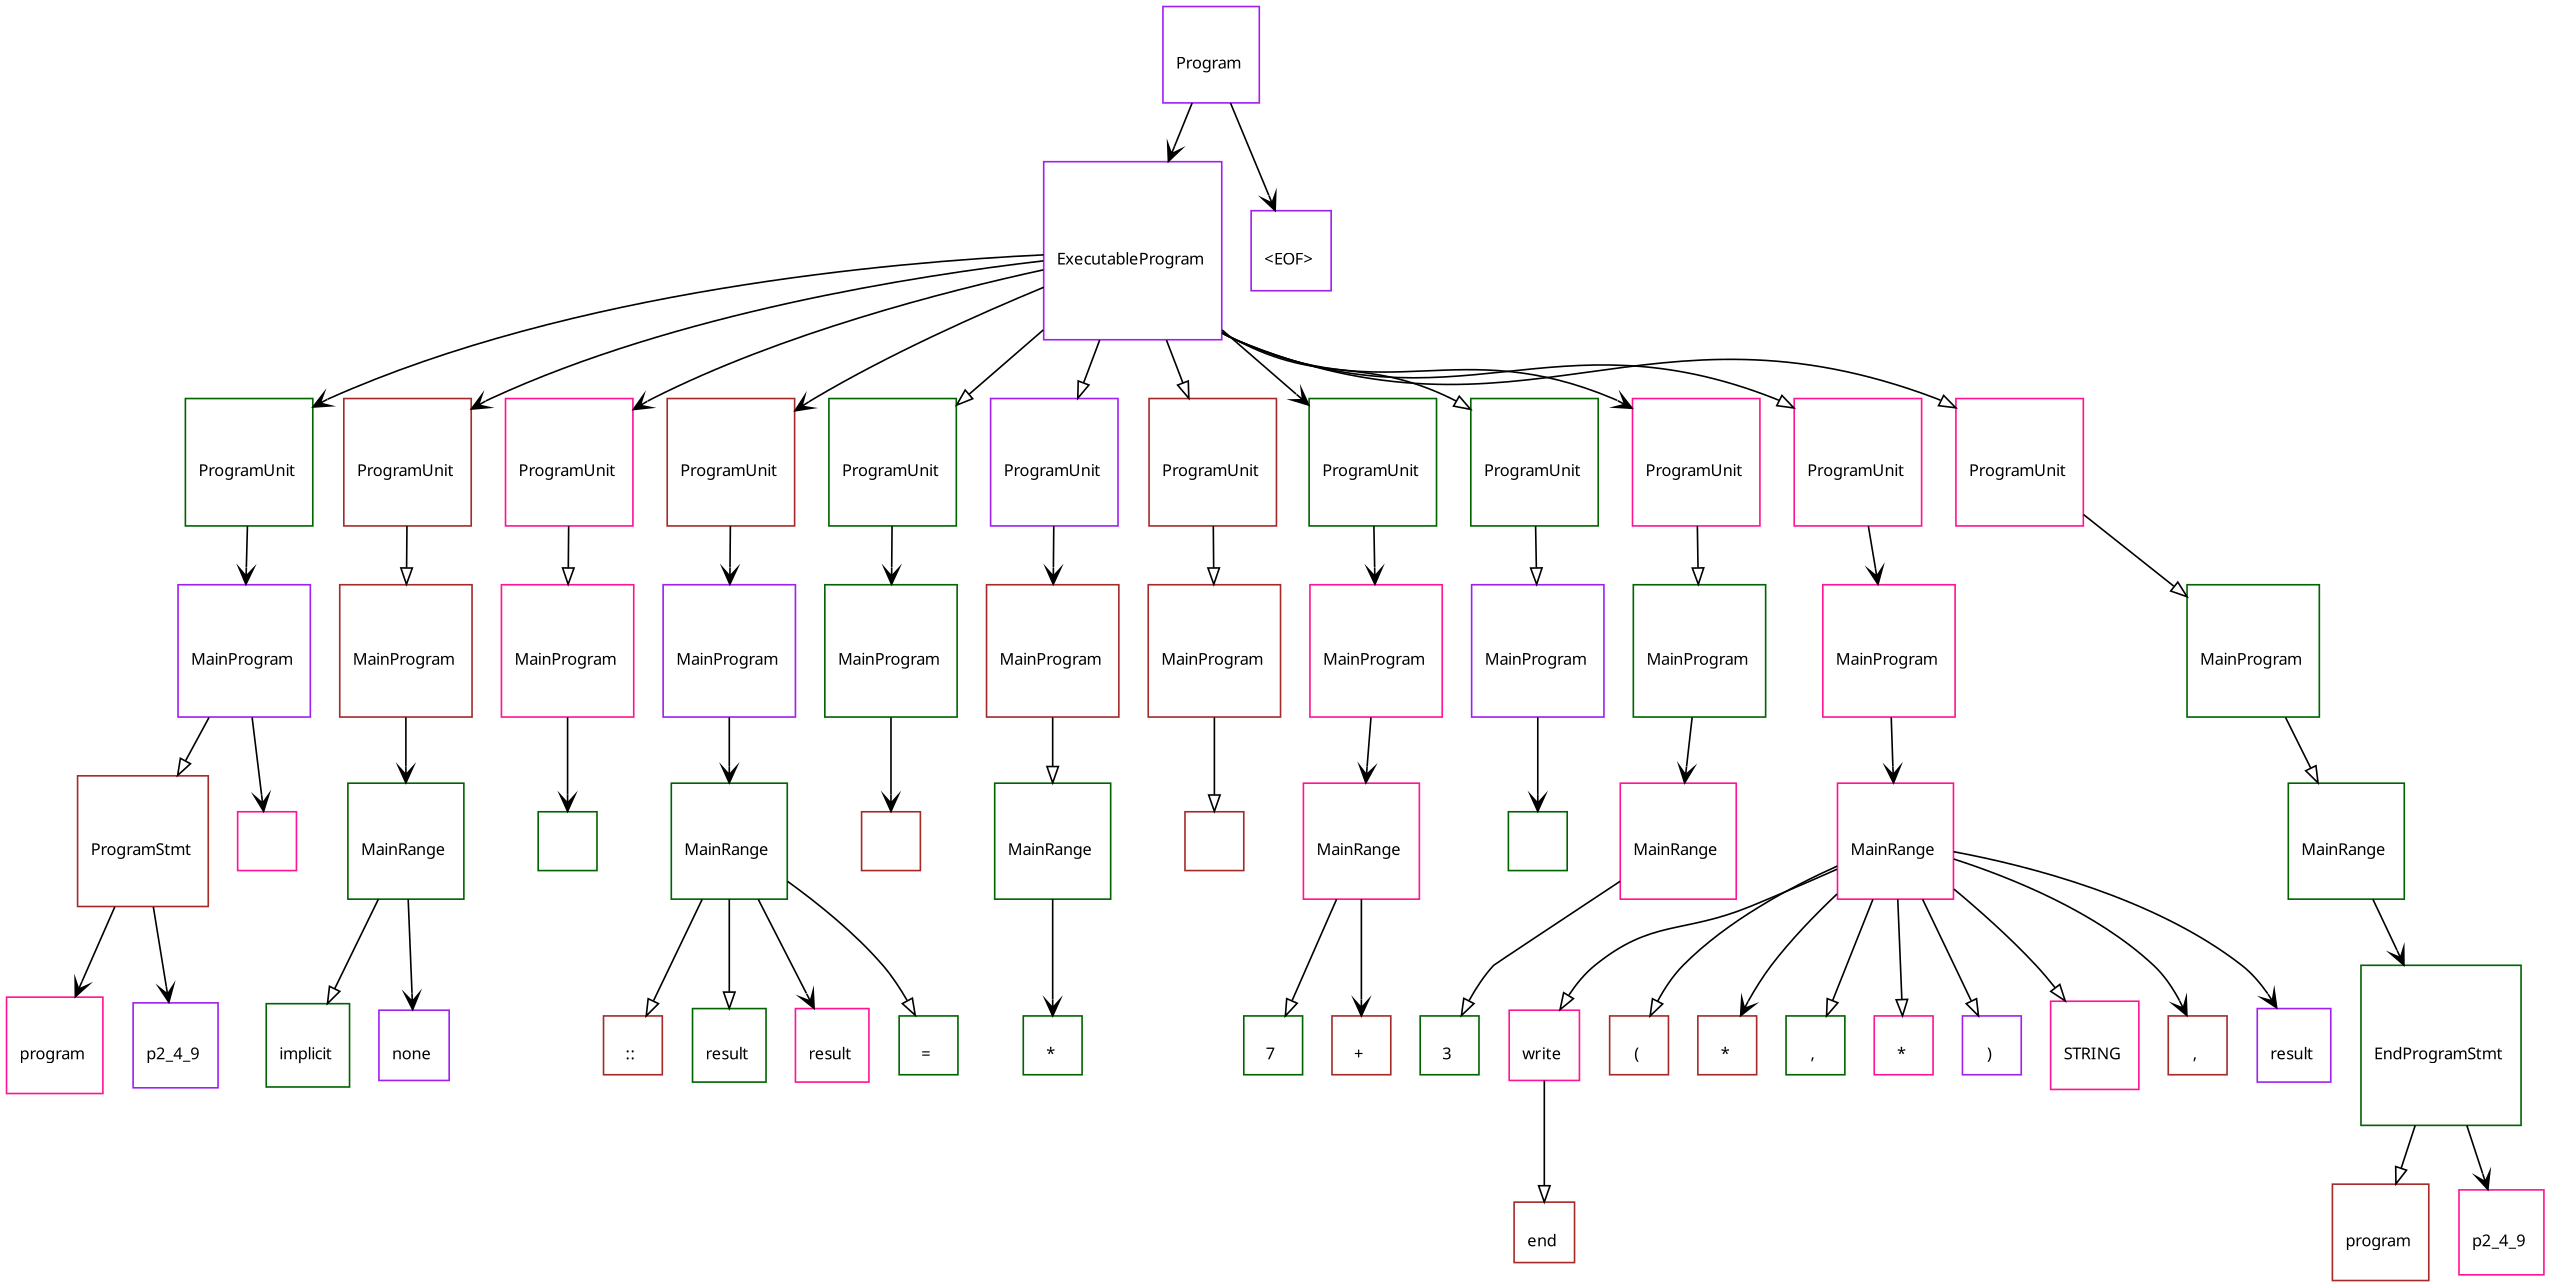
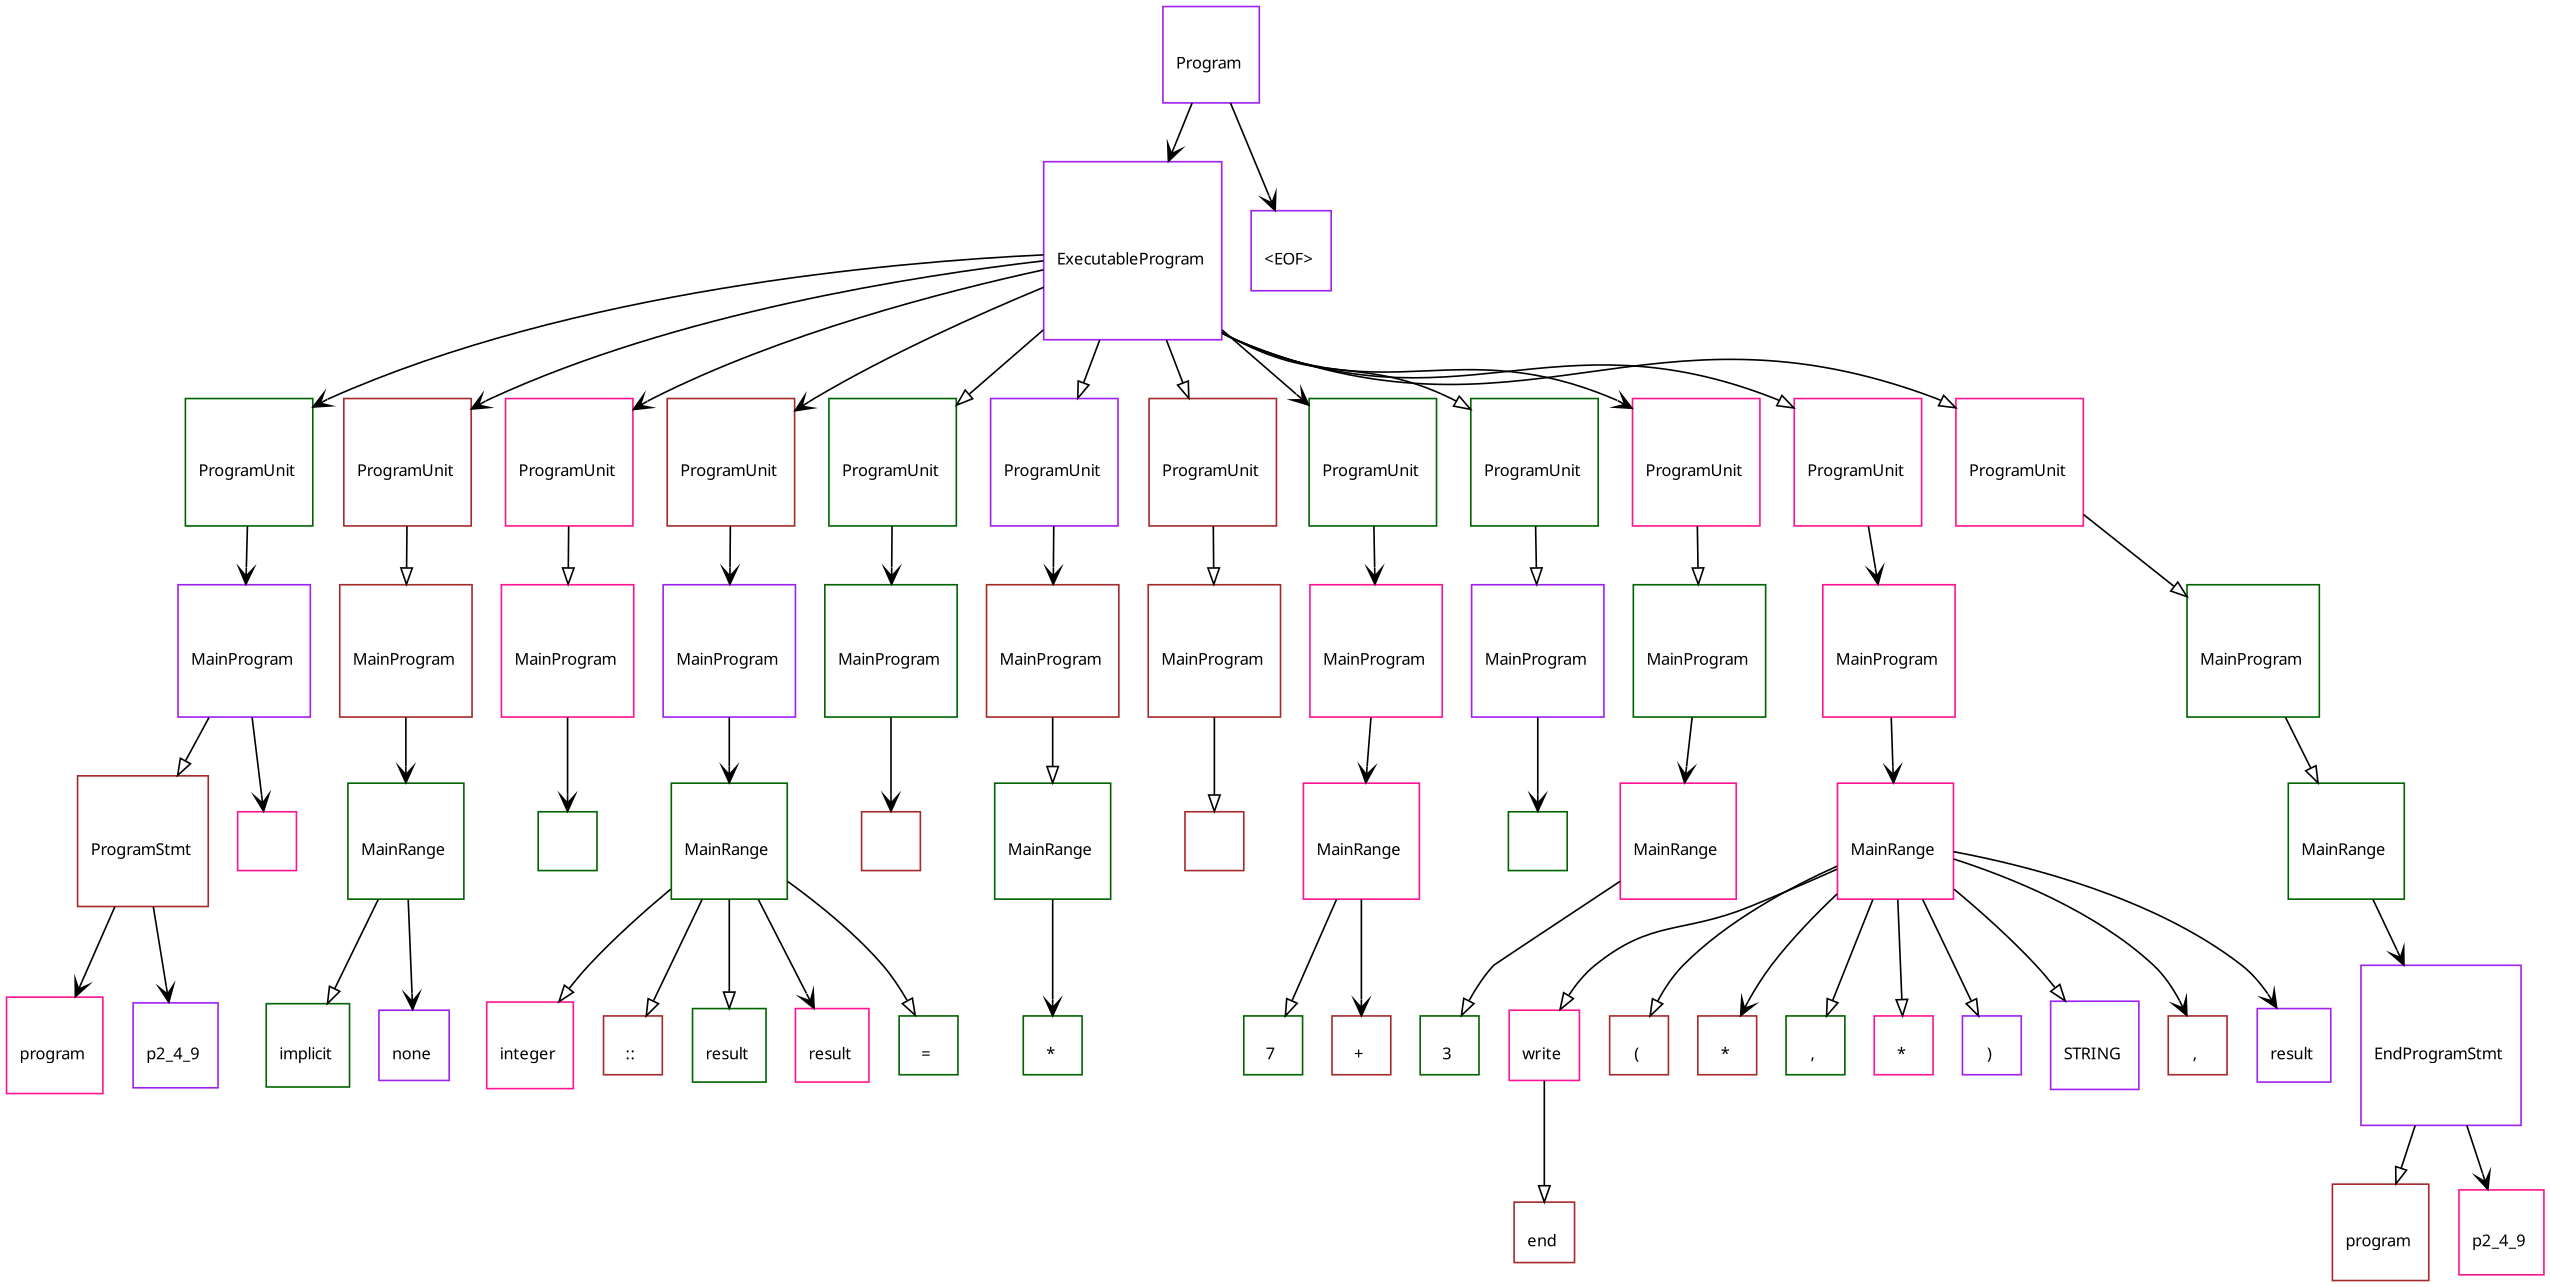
node "integer": added
node "STRING": color deeppink -> purple
node "EndProgramStmt": color darkgreen -> purple
